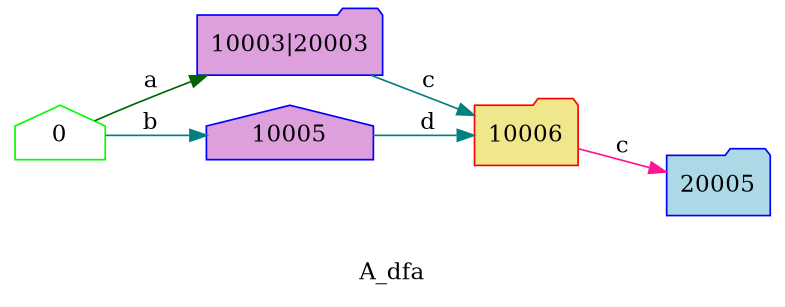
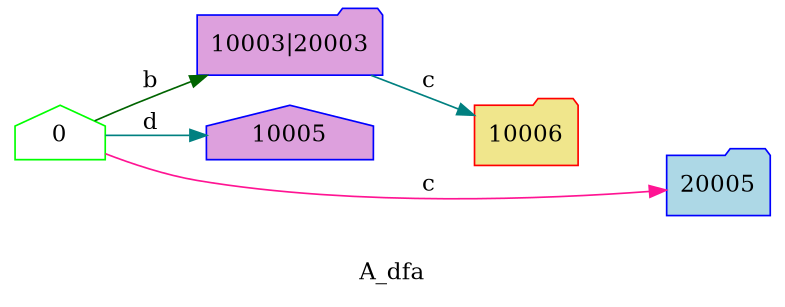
edge "0" -> "10003|20003": label " a " -> " b "
edge "0" -> "10005": label " b " -> " d "
edge "10005" -> "10006": removed, label "d"
edge "10006" -> "20005": now "0" -> "20005"
